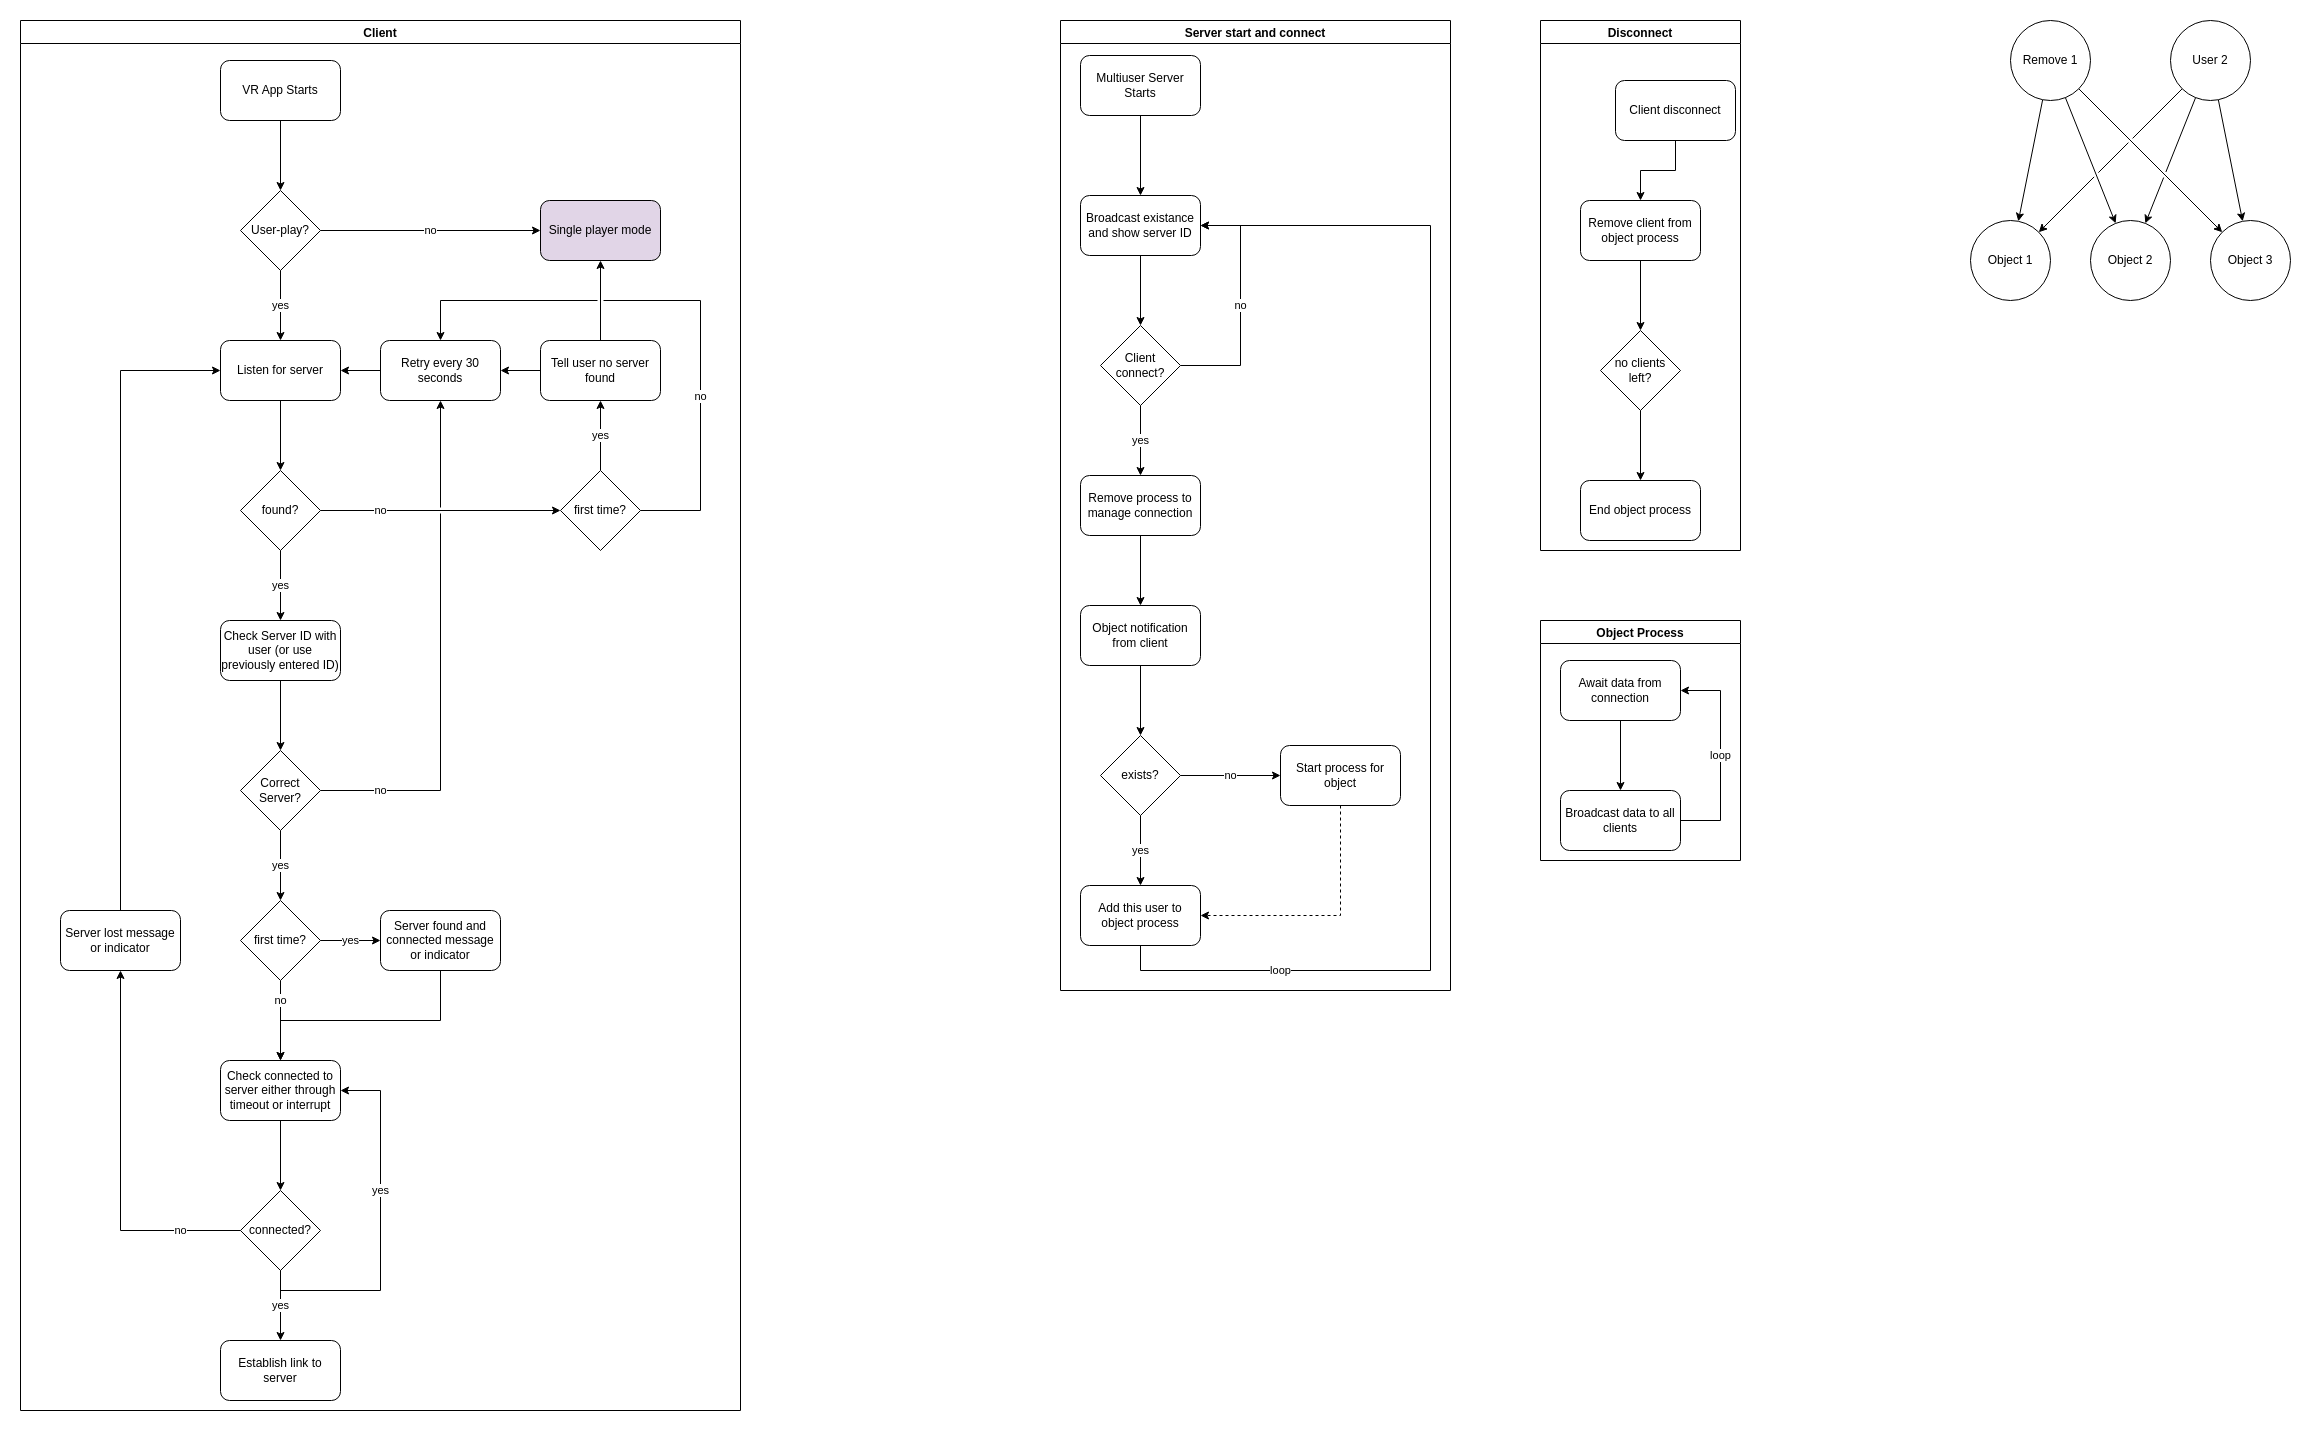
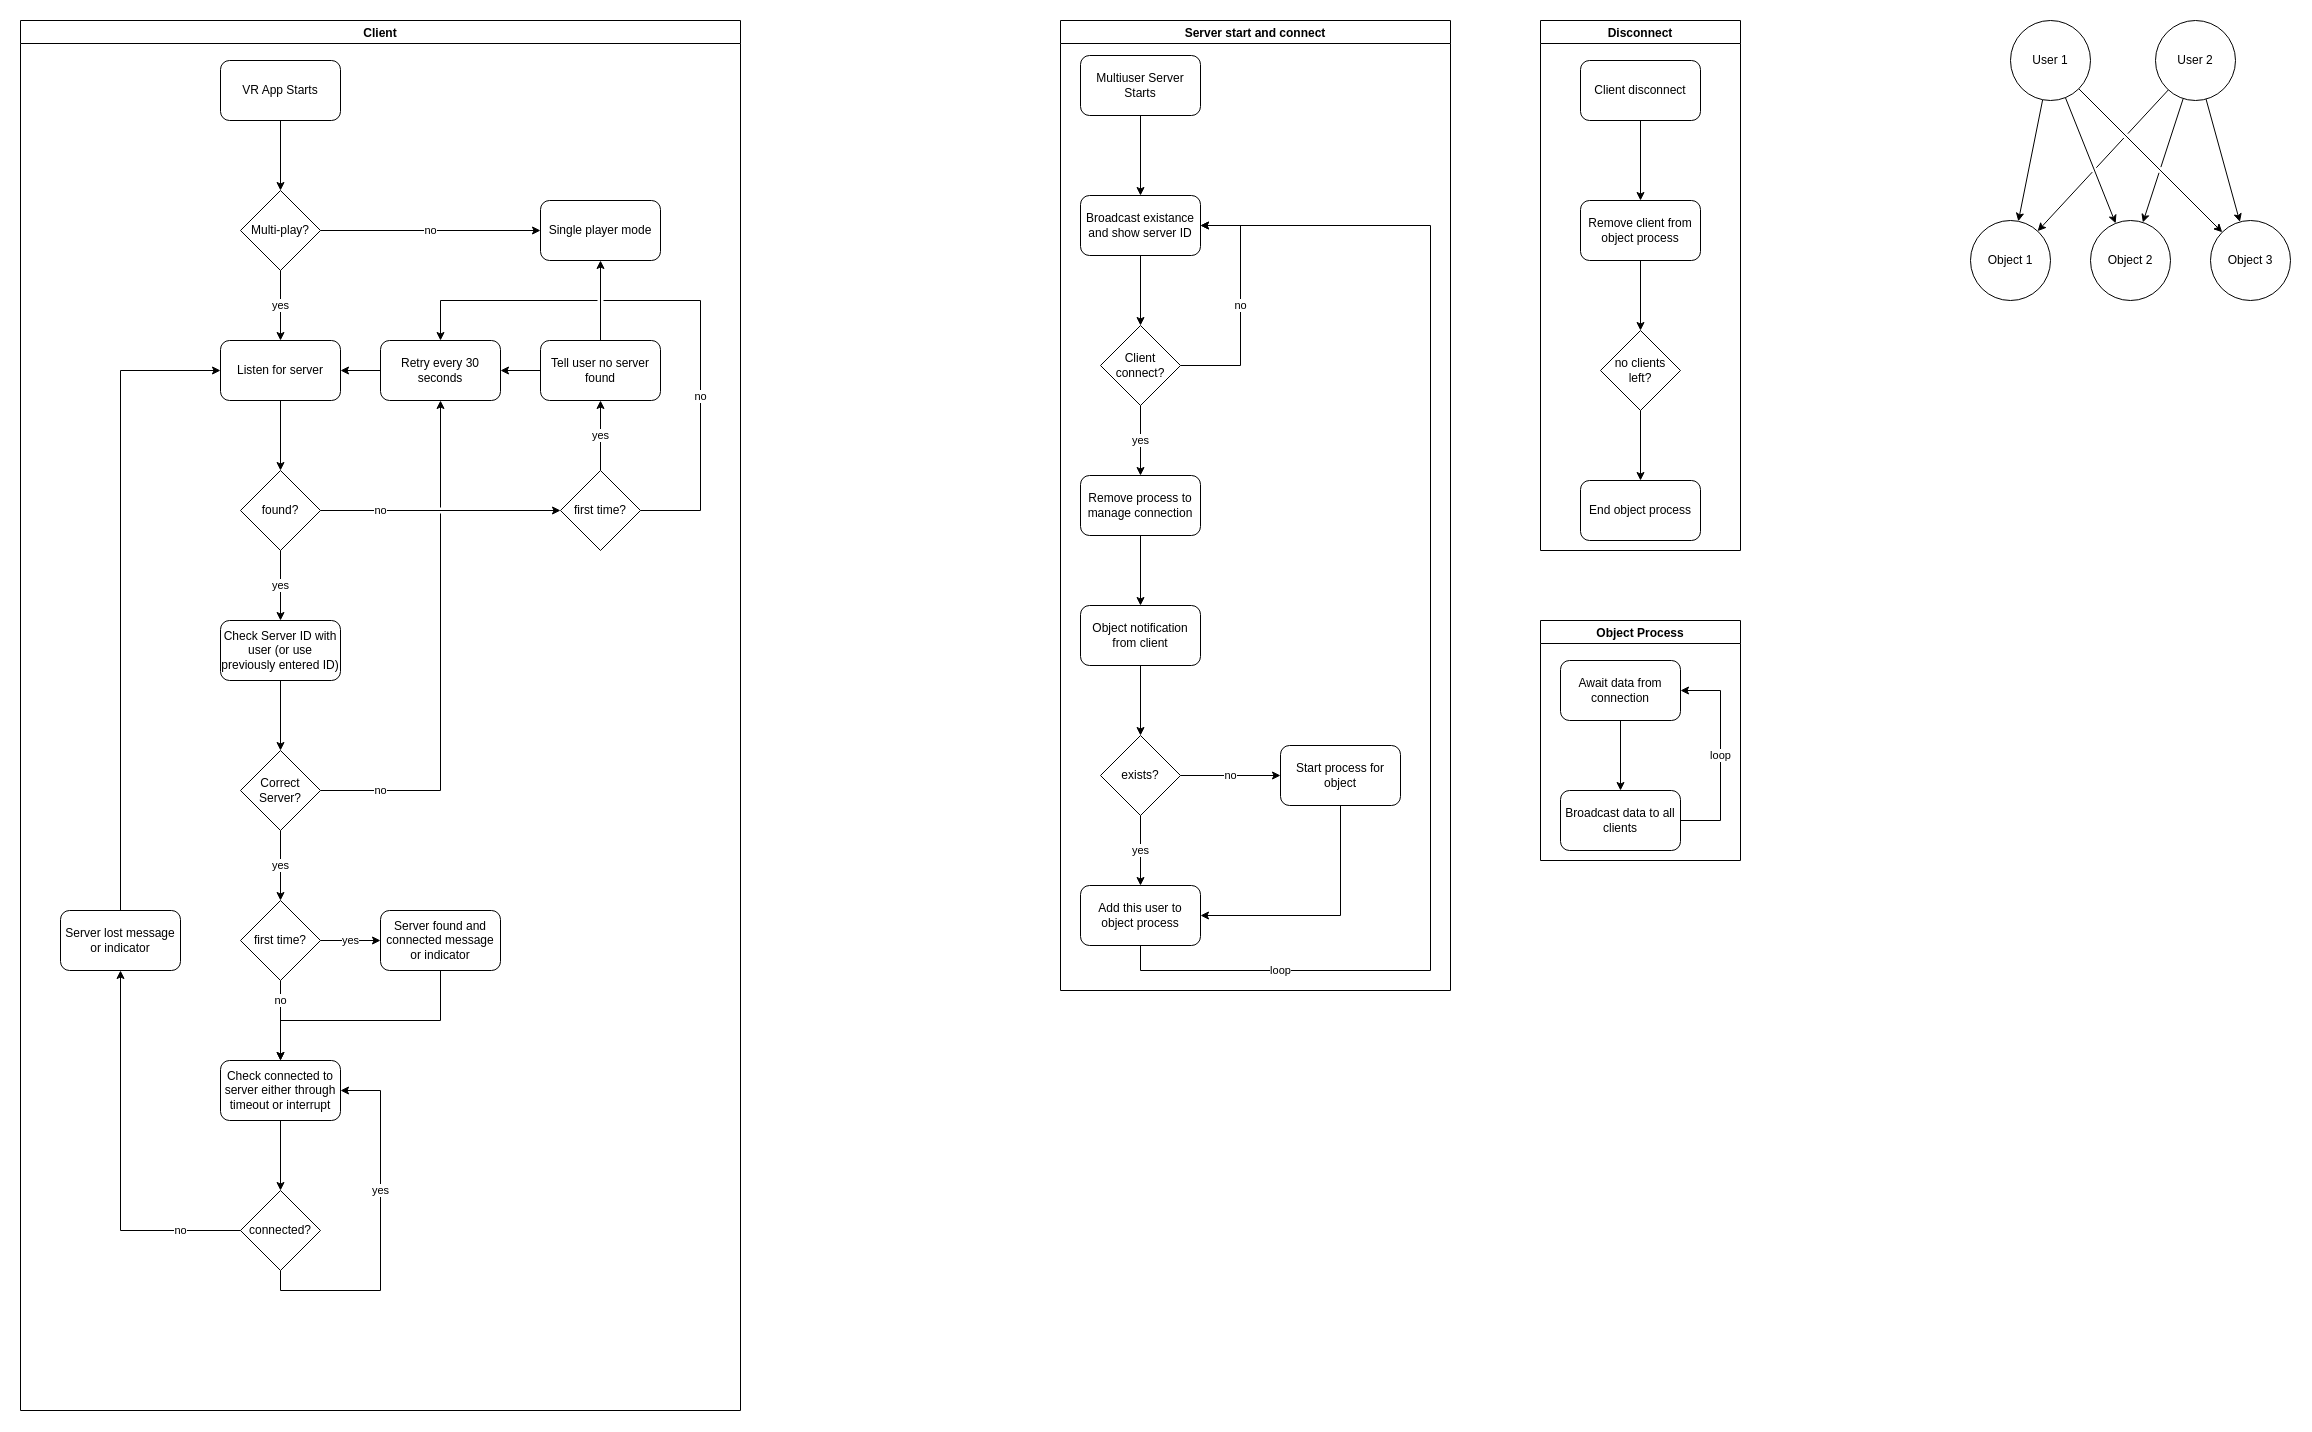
node "Remove 1": label "Remove 1" -> "User 1"
node "User 2": moved (2211, 61) -> (2196, 61)
node "Client disconnect": moved (1676, 111) -> (1641, 91)
node "User-play?": label "User-play?" -> "Multi-play?"
node "Single player mode": fillcolor #e1d5e7 -> #ffffff
edge "Start process for object" -> "Add this user to object process": style dashed -> solid
edge "connected?" -> "Establish link to server": removed, label "yes"
node "Establish link to server": removed
